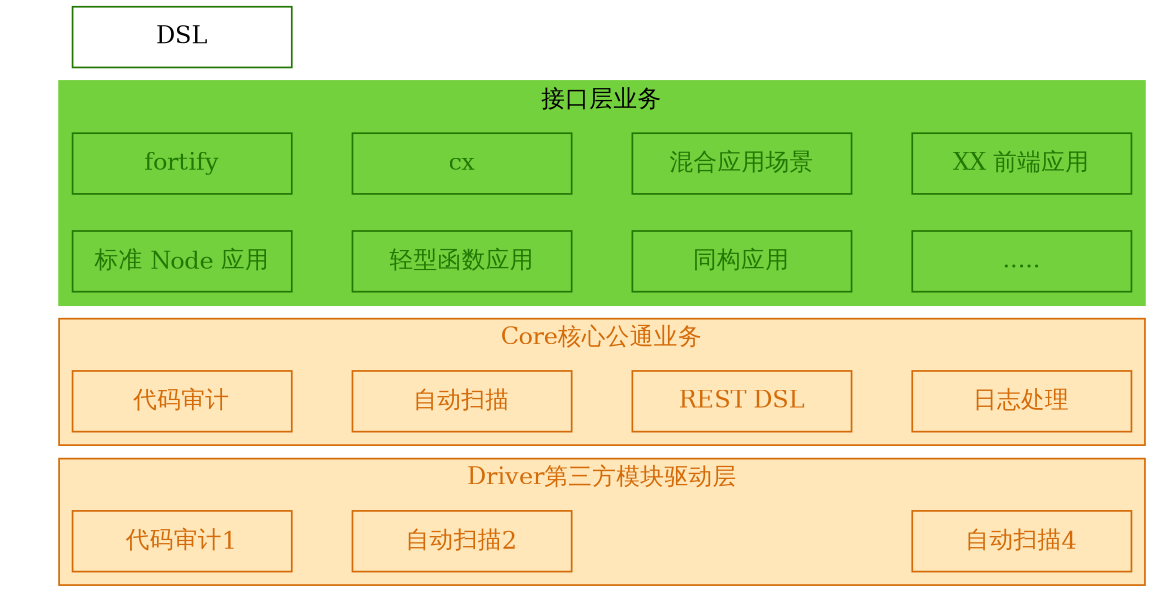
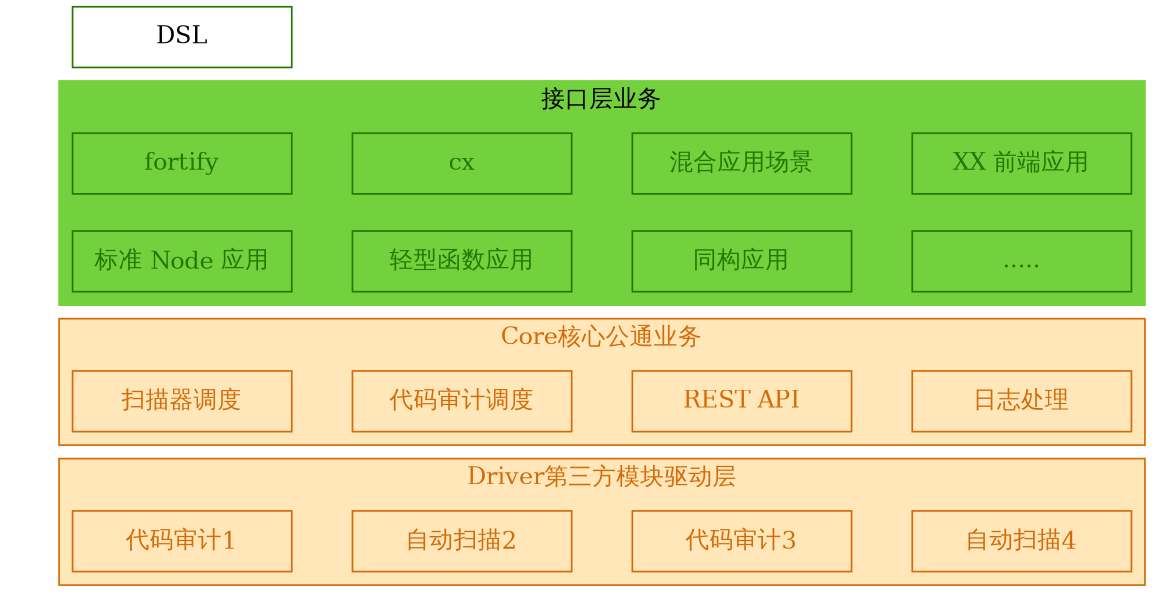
node "代码审计": label "代码审计" -> "扫描器调度"
node "自动扫描": label "自动扫描" -> "代码审计调度"
node "REST DSL": label "REST DSL" -> "REST API"
node "代码审计3": added
